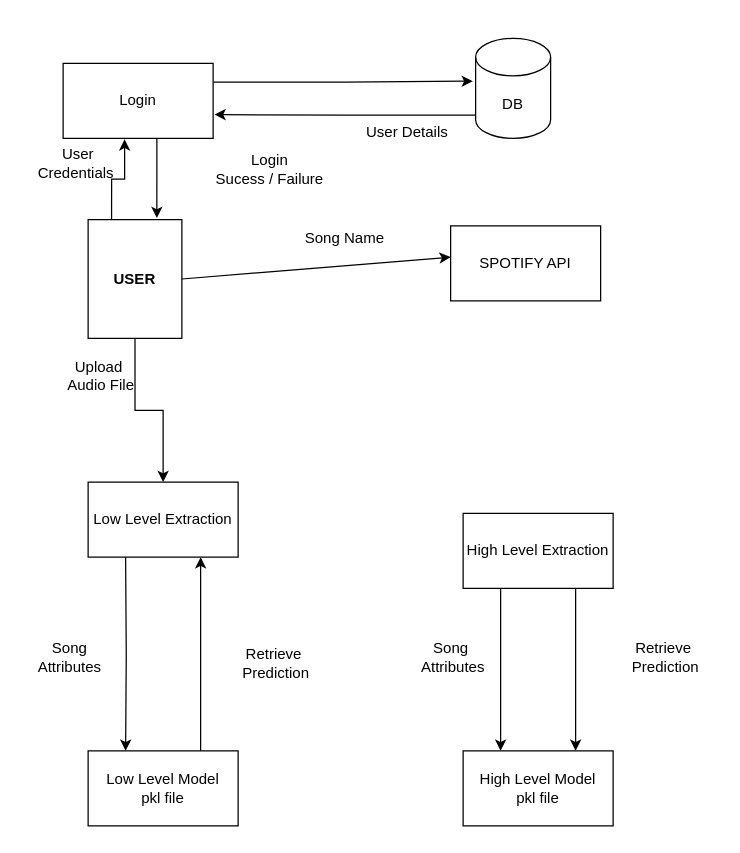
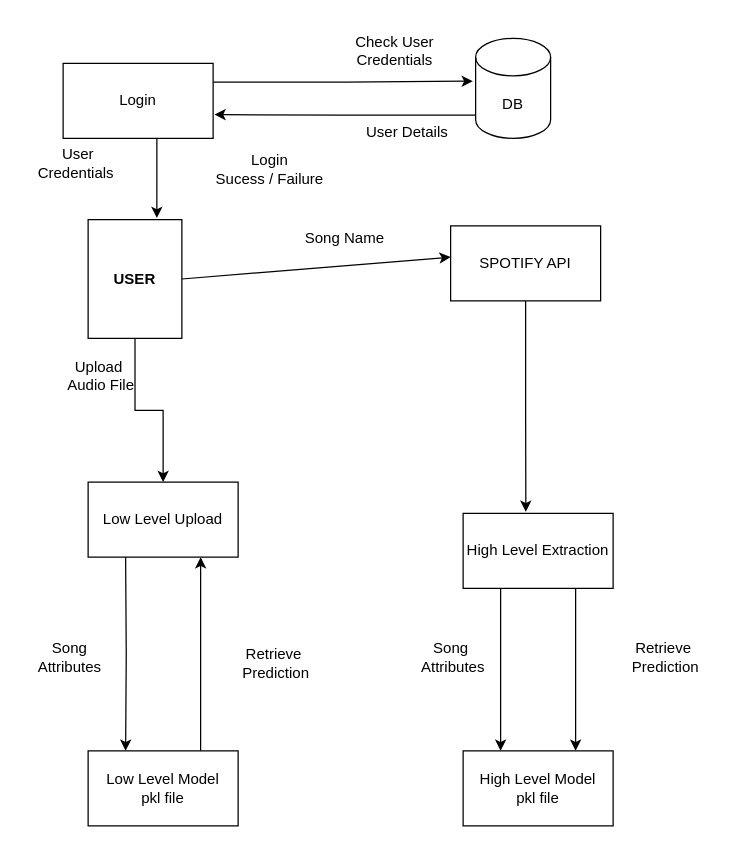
node "Check User Credentials": added
edge "USER" -> "Login": removed
edge "SPOTIFY API" -> "High Level Extraction": added
node "Low Level Extraction": label "Low Level Extraction" -> "Low Level Upload"
